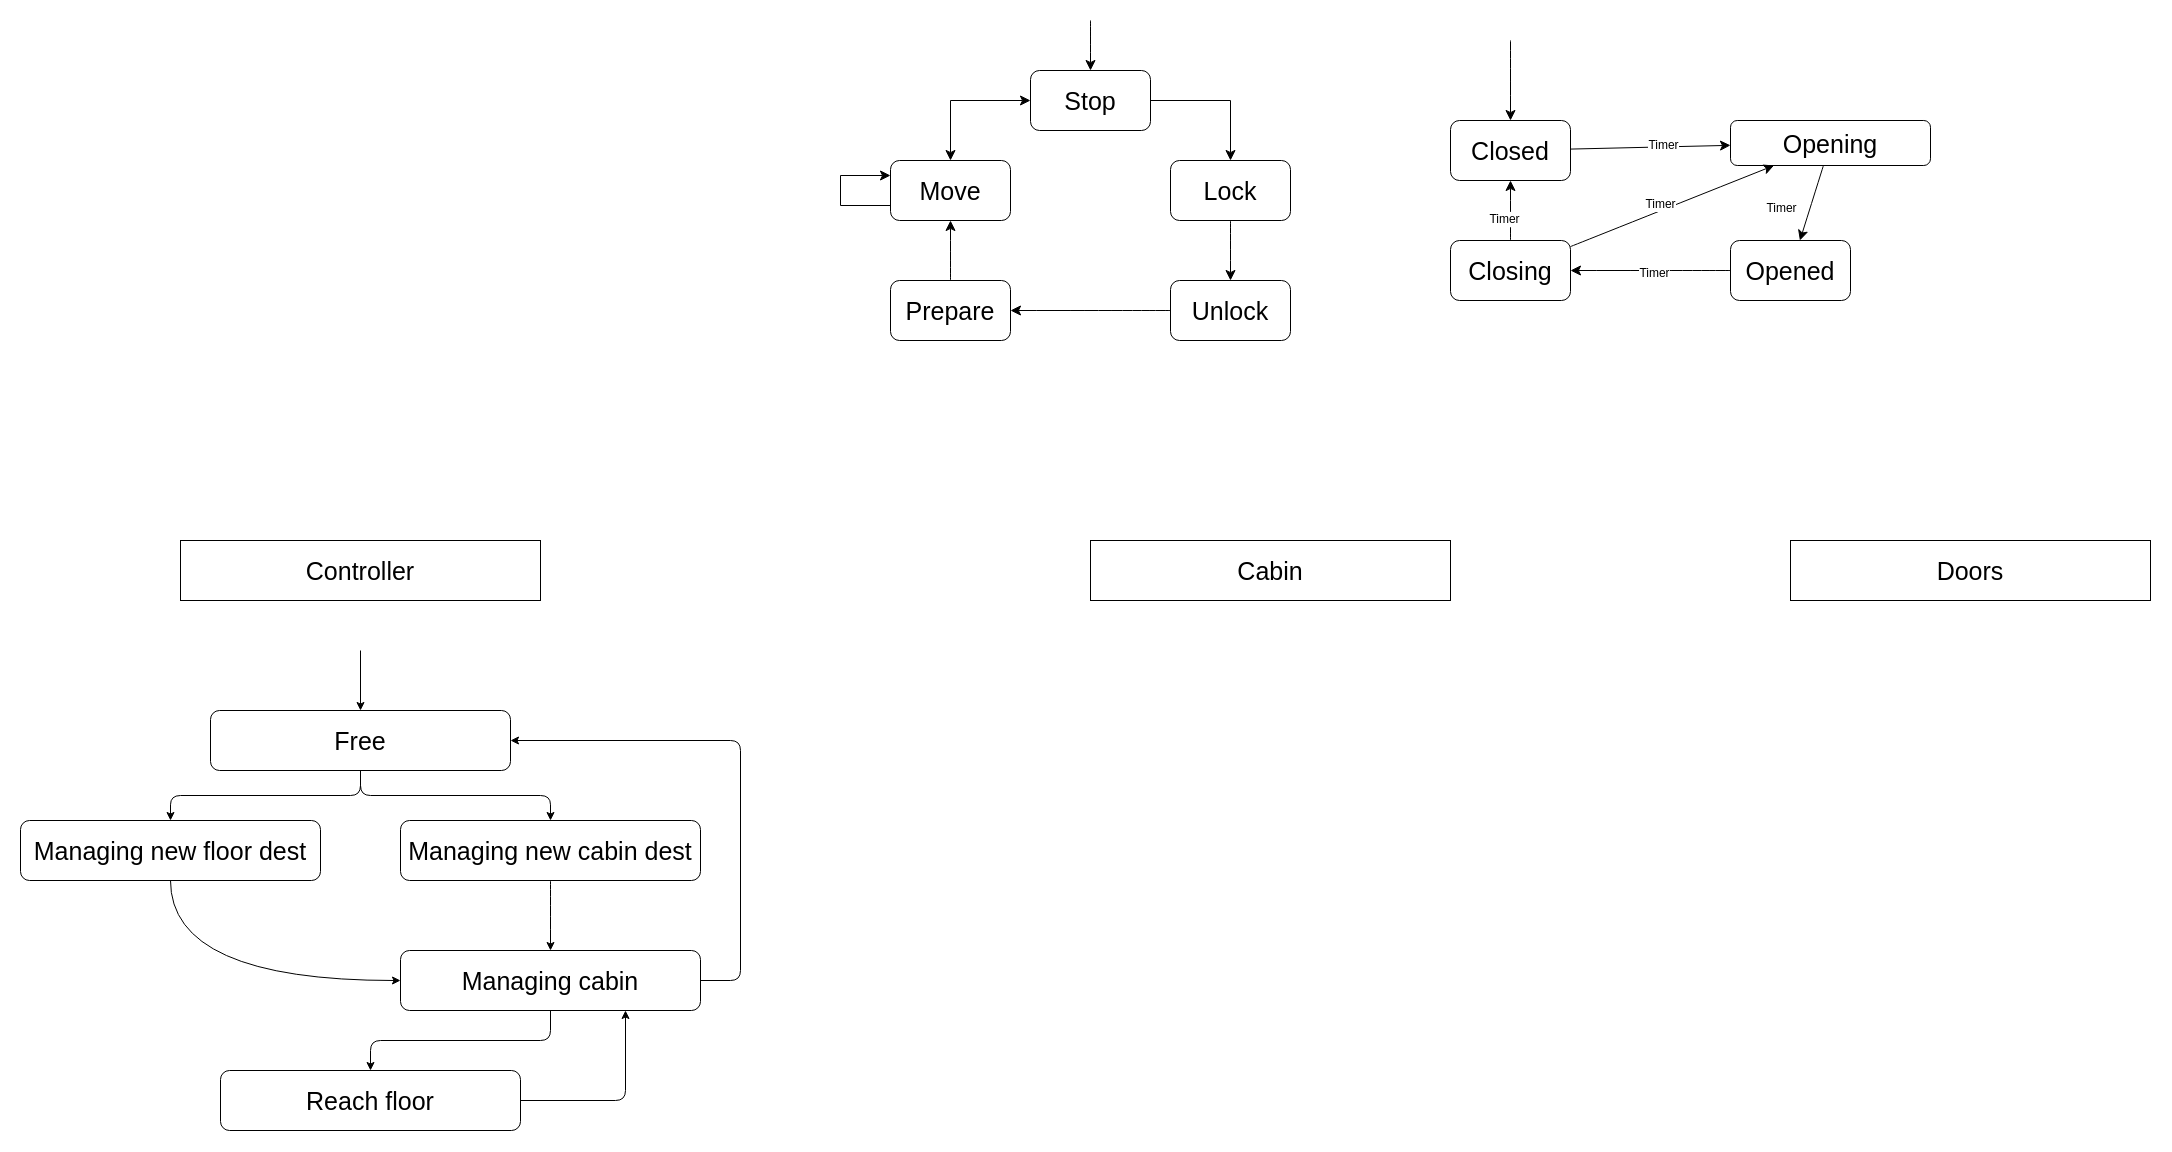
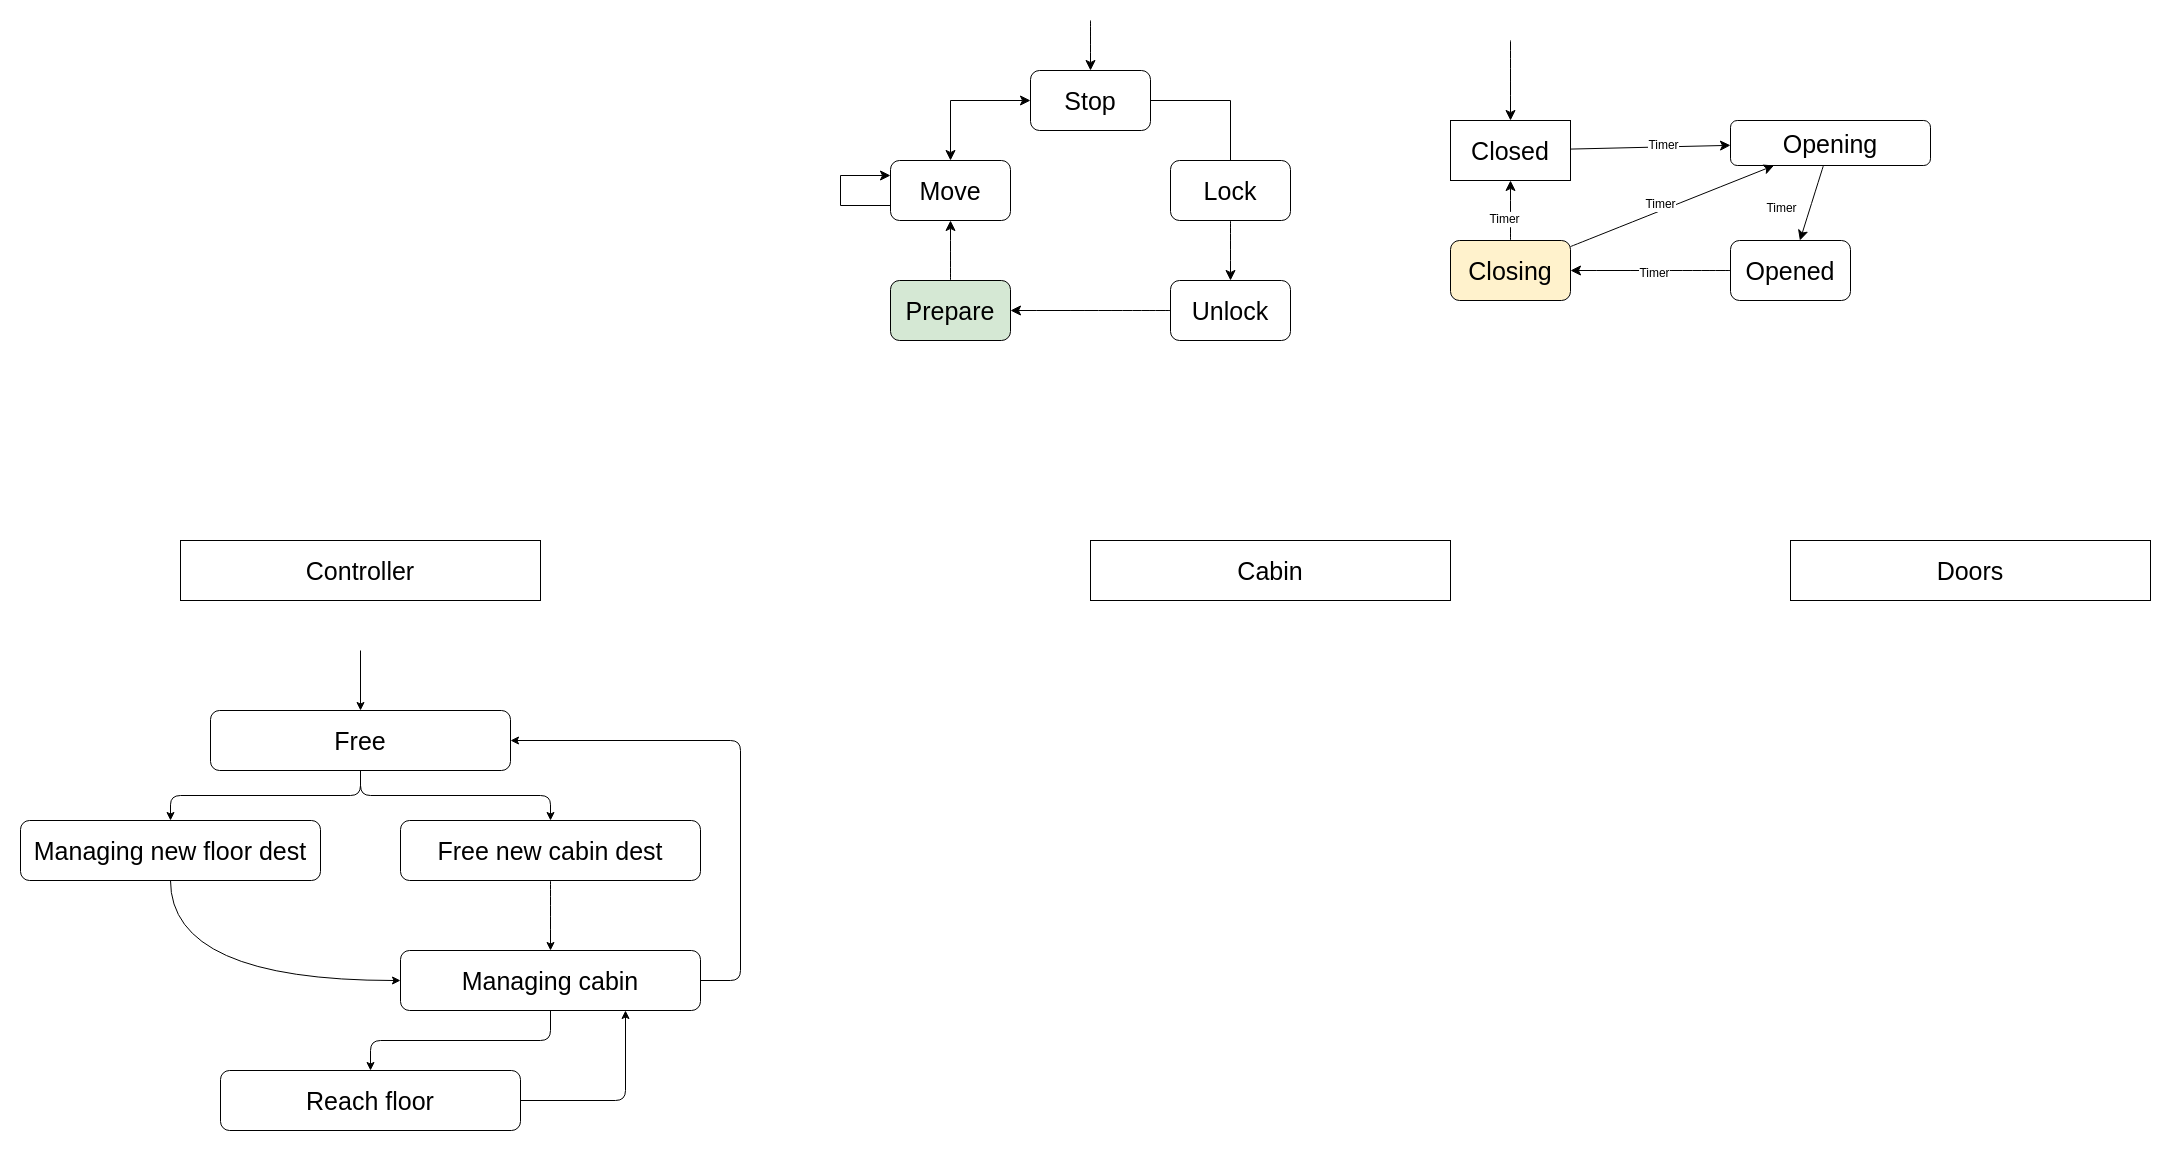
edge "Stop" -> "Lock": arrowhead classic -> none
node "Closed": shape rounded rectangle -> rectangle
node "Closing": fillcolor #ffffff -> #fff2cc
node "Prepare": fillcolor #ffffff -> #d5e8d4
node "Managing new cabin dest": label "Managing new cabin dest" -> "Free new cabin dest"
